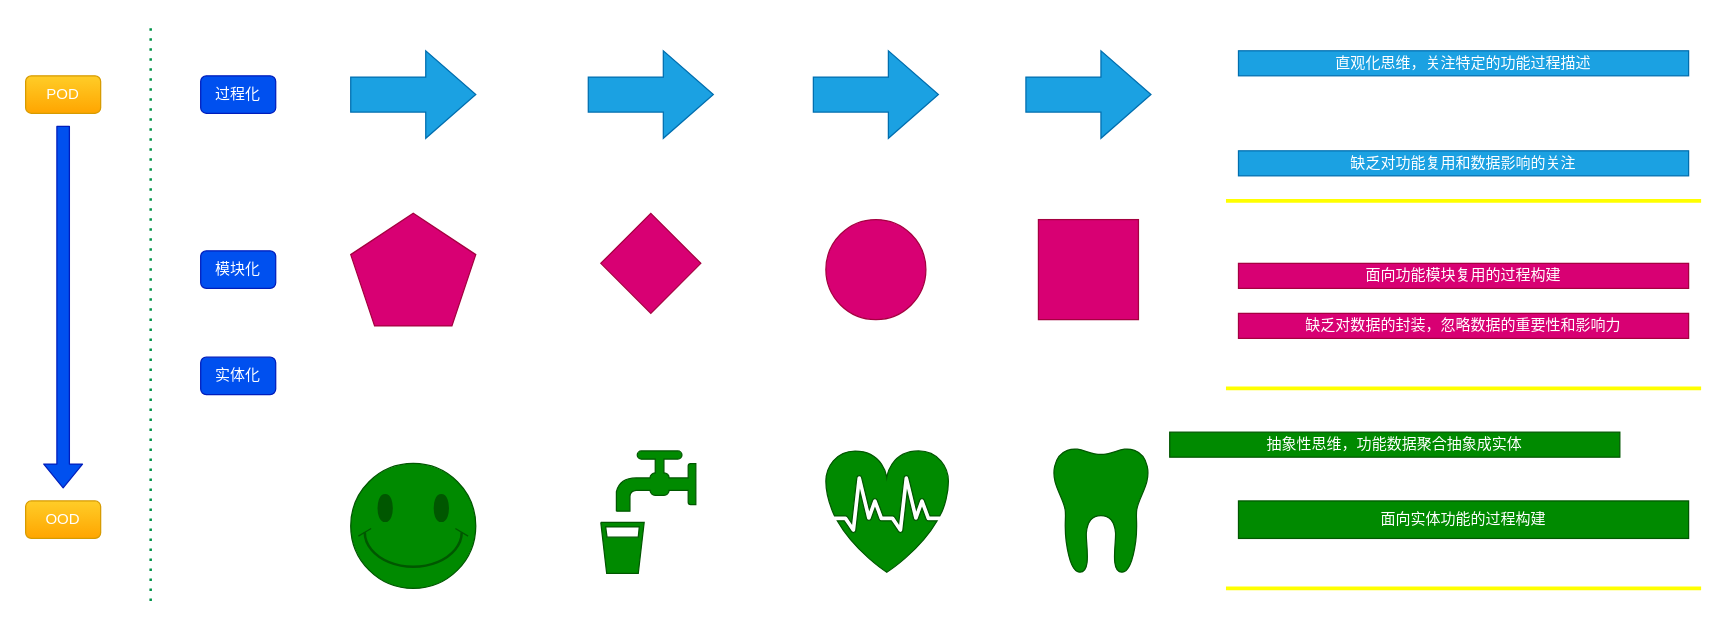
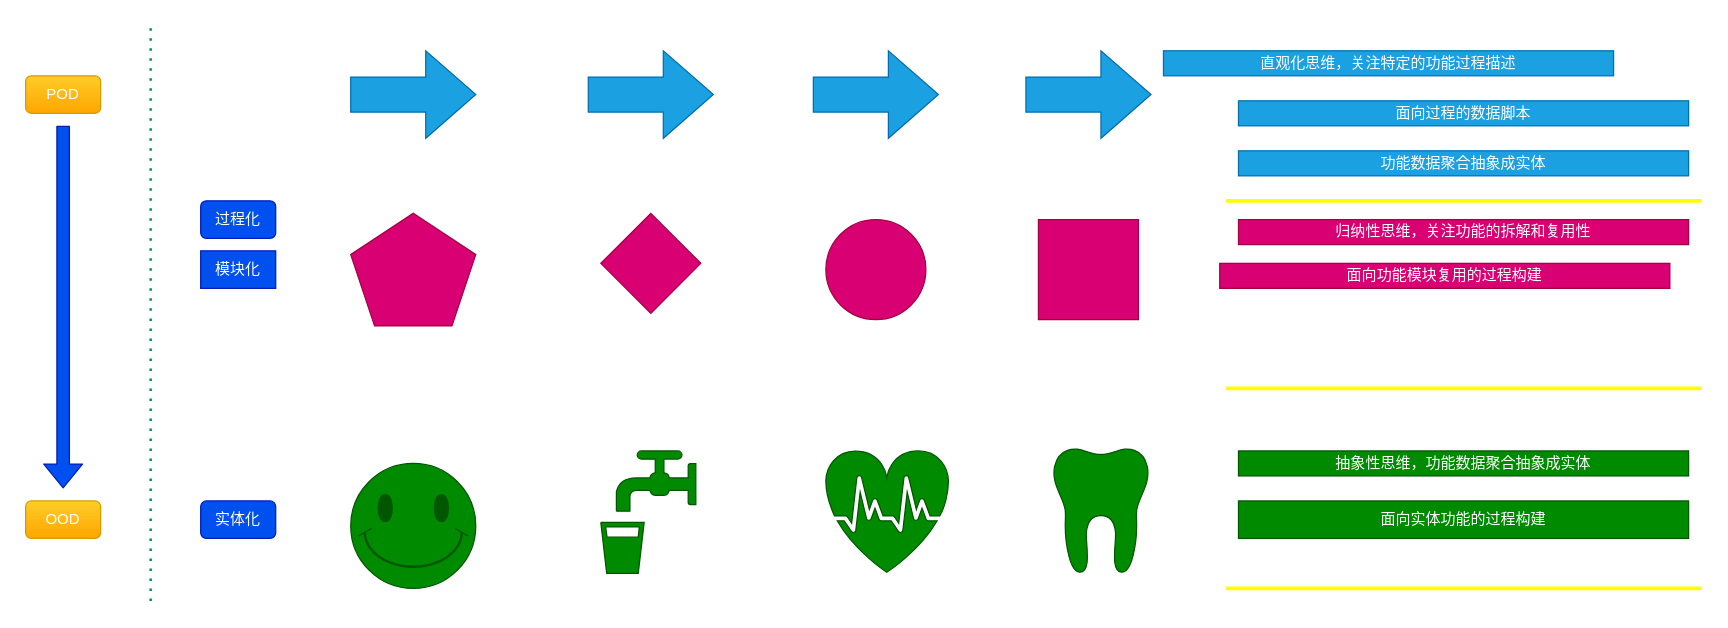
node "直观化思维，关注特定的功能过程描述": moved (1463, 63) -> (1388, 63)
node "过程化": moved (238, 94) -> (238, 219)
node "面向过程的数据脚本": added
node "缺乏对功能复用和数据影响的关注": label "缺乏对功能复用和数据影响的关注" -> "功能数据聚合抽象成实体"
node "归纳性思维，关注功能的拆解和复用性": added
node "模块化": shape rounded rectangle -> rectangle
node "面向功能模块复用的过程构建": moved (1463, 276) -> (1444, 276)
node "缺乏对数据的封装，忽略数据的重要性和影响力": removed
node "实体化": moved (238, 376) -> (238, 519)
node "抽象性思维，功能数据聚合抽象成实体": moved (1394, 444) -> (1463, 463)
